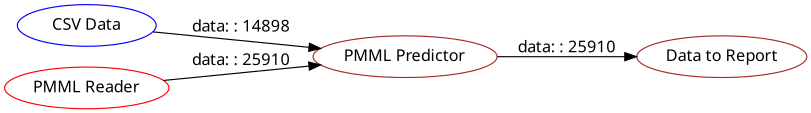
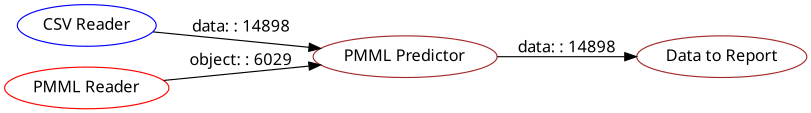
node "CSV Data": label "CSV Data" -> "CSV Reader"
edge "PMML Predictor" -> "Data to Report": label "data: : 25910" -> "data: : 14898"
edge "PMML Reader" -> "PMML Predictor": label "data: : 25910" -> "object: : 6029"
